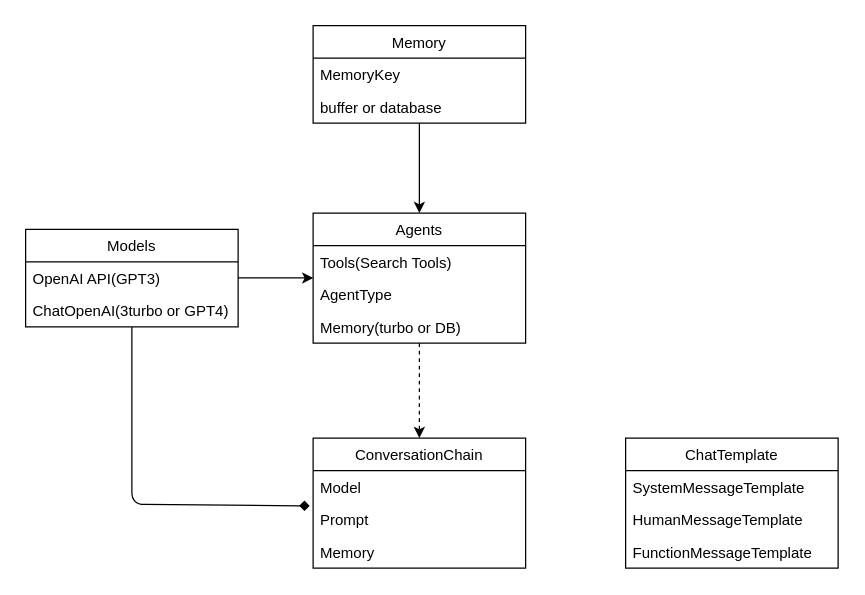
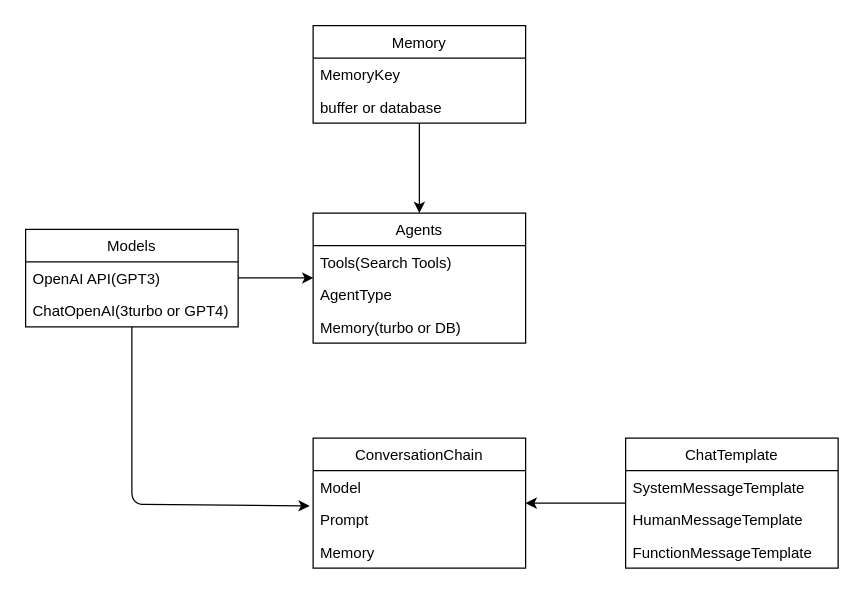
edge "Agents" -> "ConversationChain": removed
edge "ChatTemplate" -> "ConversationChain": added
edge "Models" -> "Prompt": arrowhead diamond -> classic
